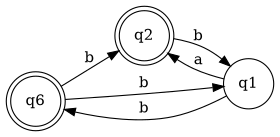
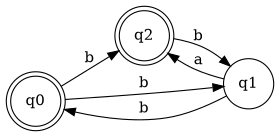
node "q6": label "q6" -> "q0"
